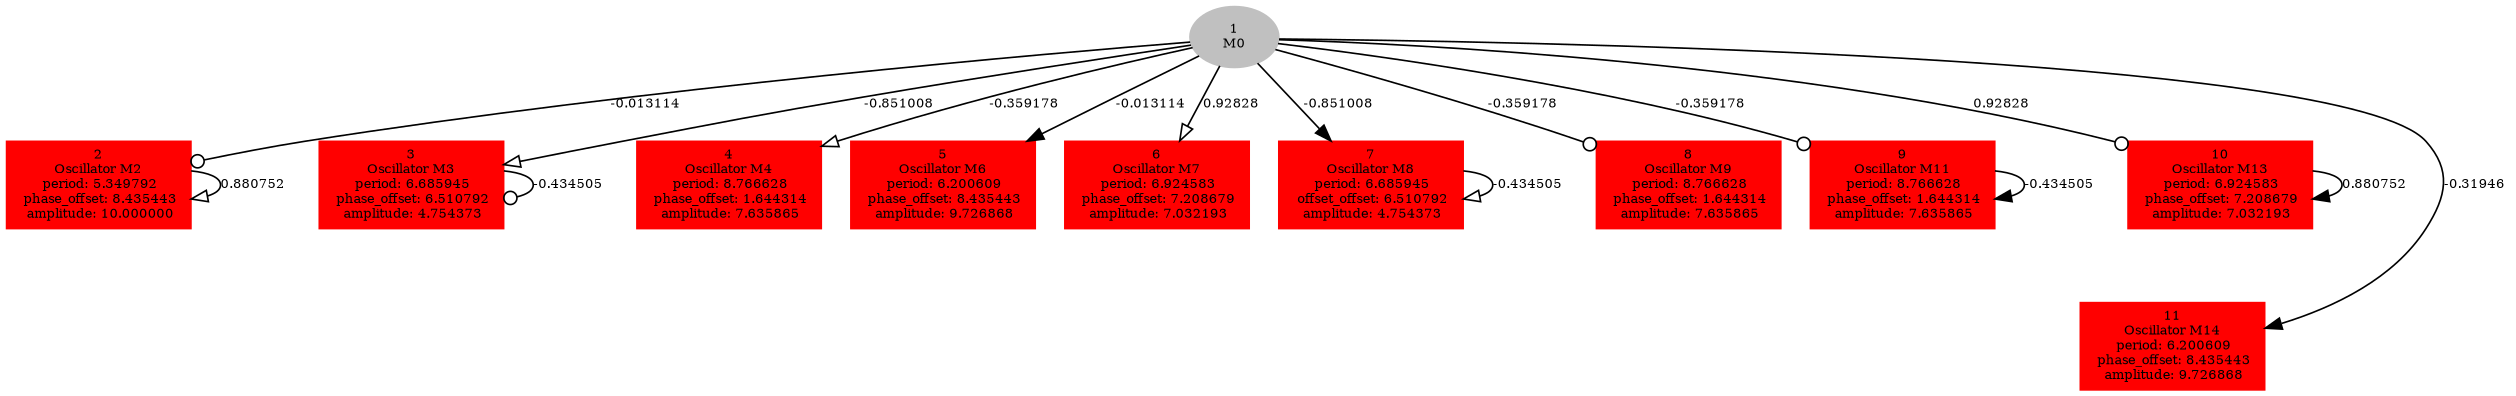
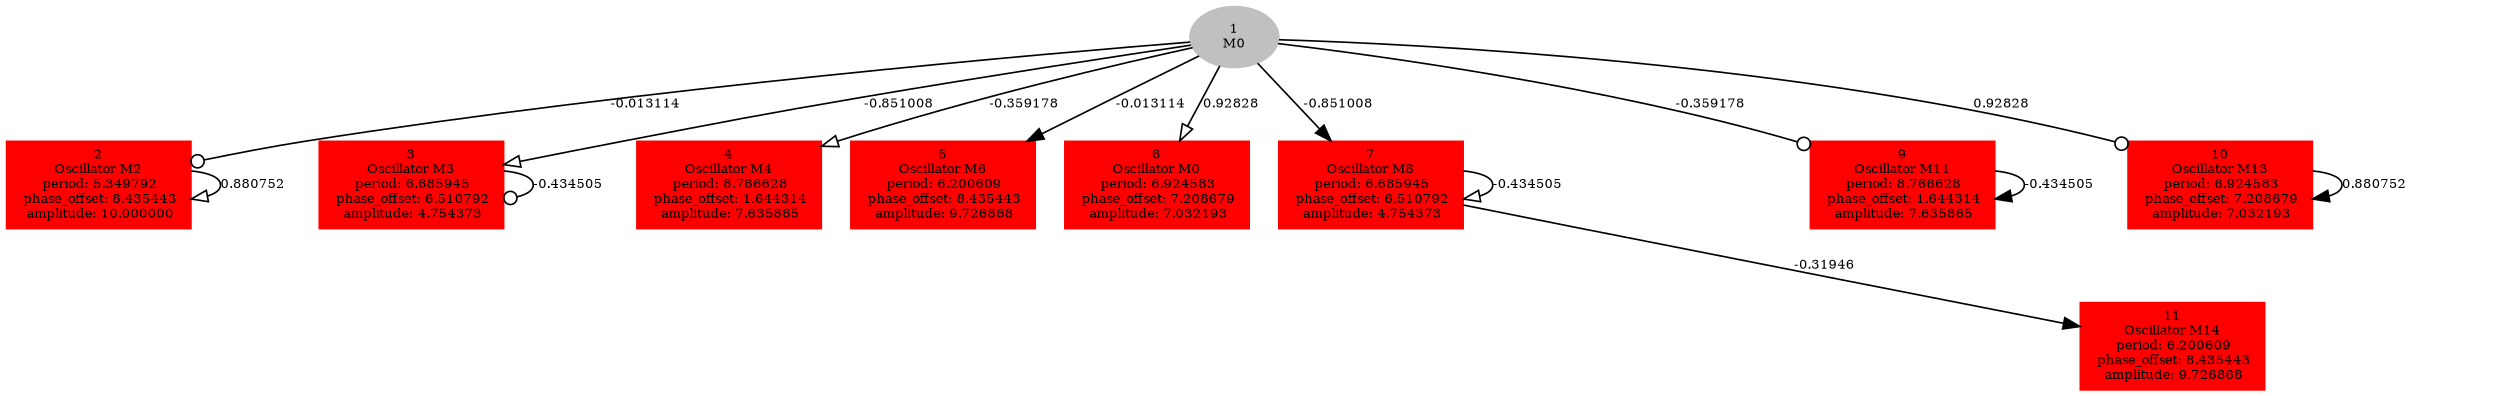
edge "1" -> "11": now "7" -> "11"
node "6": text "Oscillator M7" -> "Oscillator M0"
node "8": removed
node "7": text "offset_offset: 6.510792" -> "phase_offset: 6.510792"
